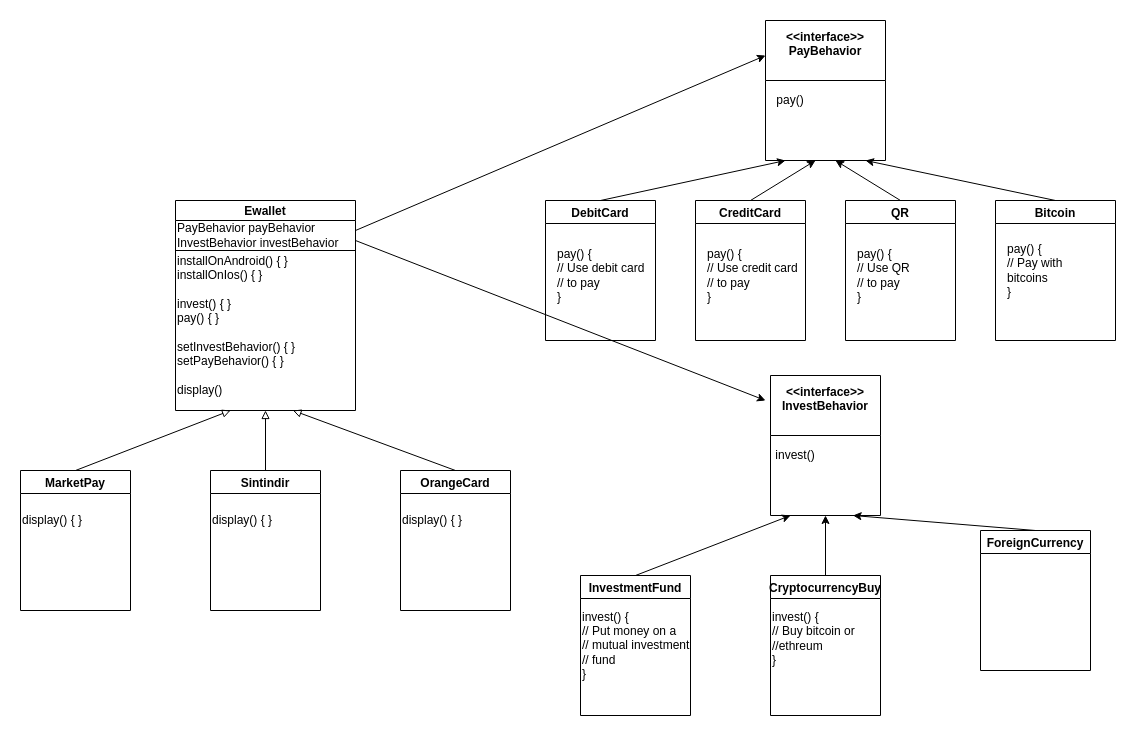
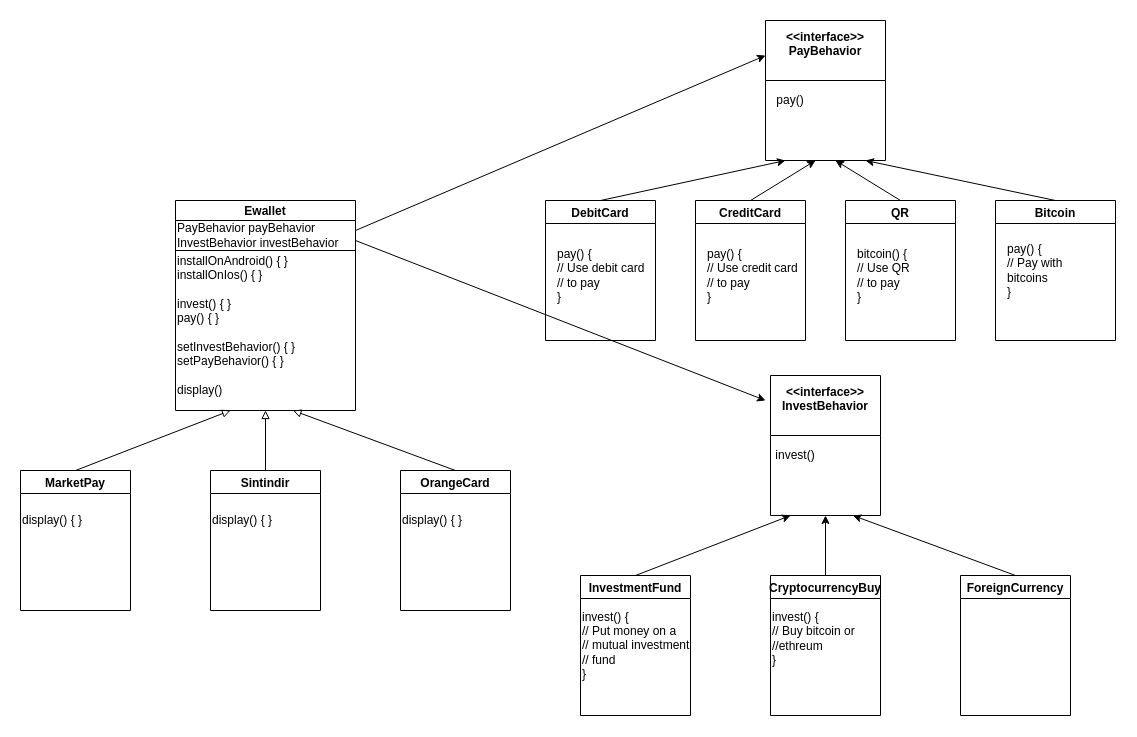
node "pay() { // Use QR // to pay }": label "pay() { // Use QR // to pay }" -> "bitcoin() { // Use QR // to pay }"
node "ForeignCurrency": moved (1036, 601) -> (1016, 646)
